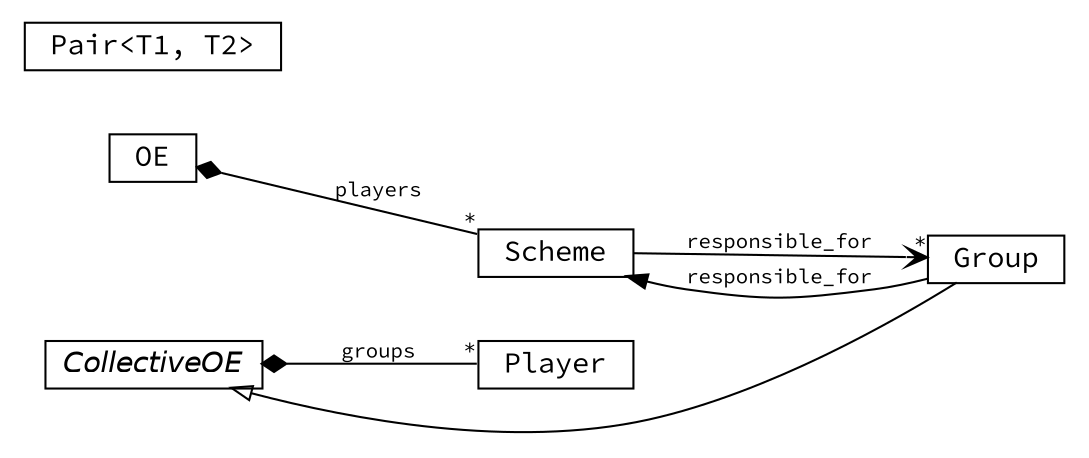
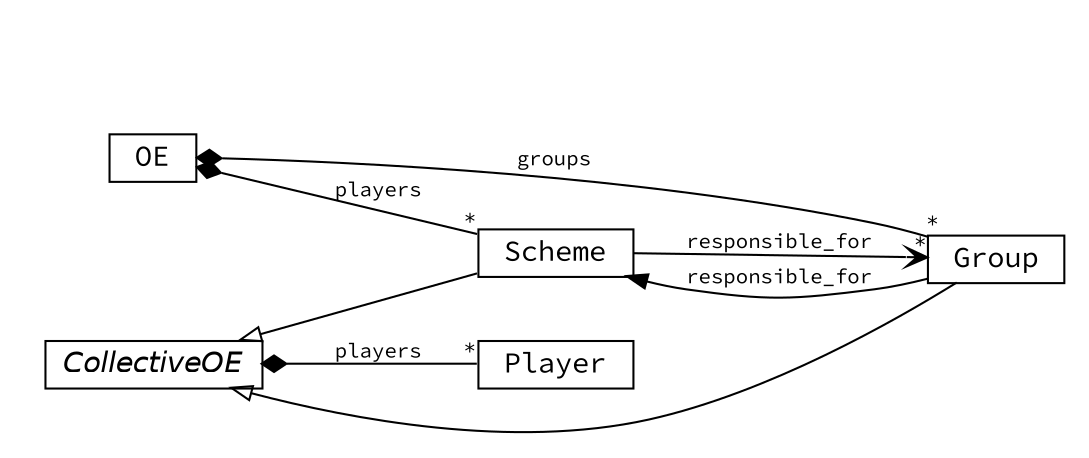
node "Pair<T1, T2>": removed
edge "OE" -- "Group": added, label "groups"
edge "Scheme" -> "CollectiveOE": added
edge "CollectiveOE" -- "Player": label "groups" -> "players"
